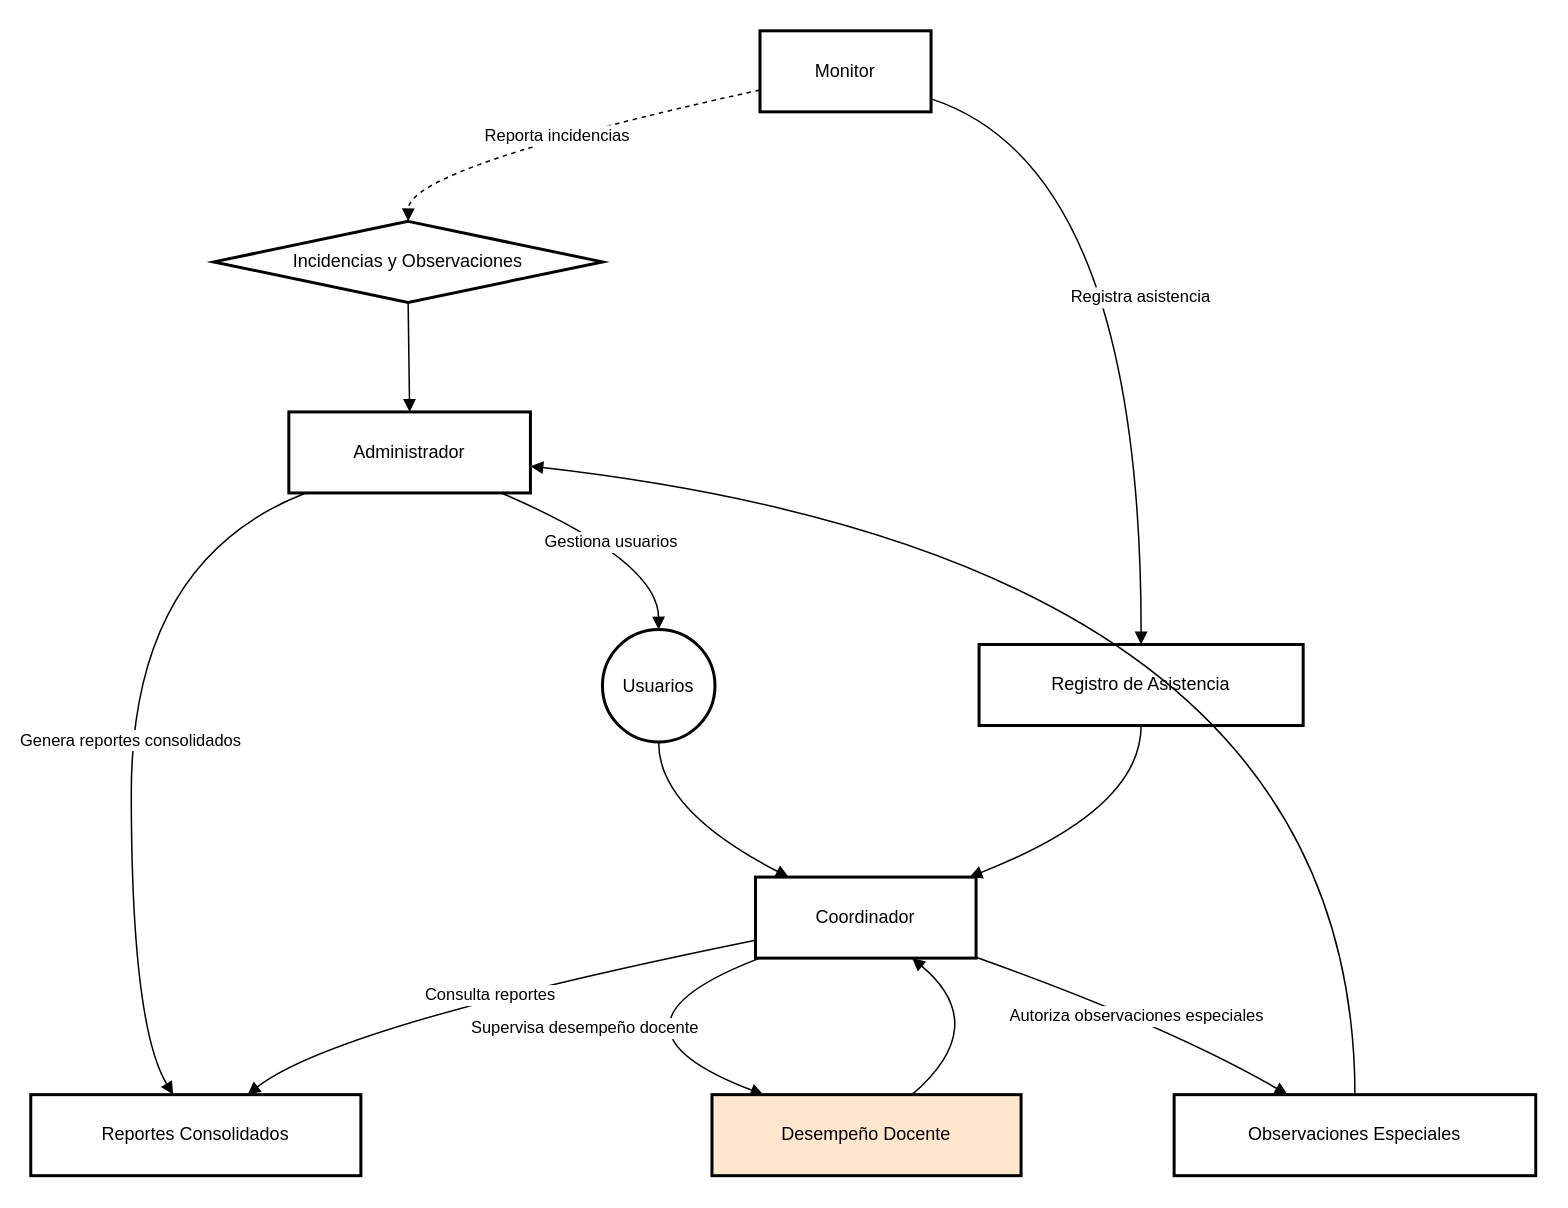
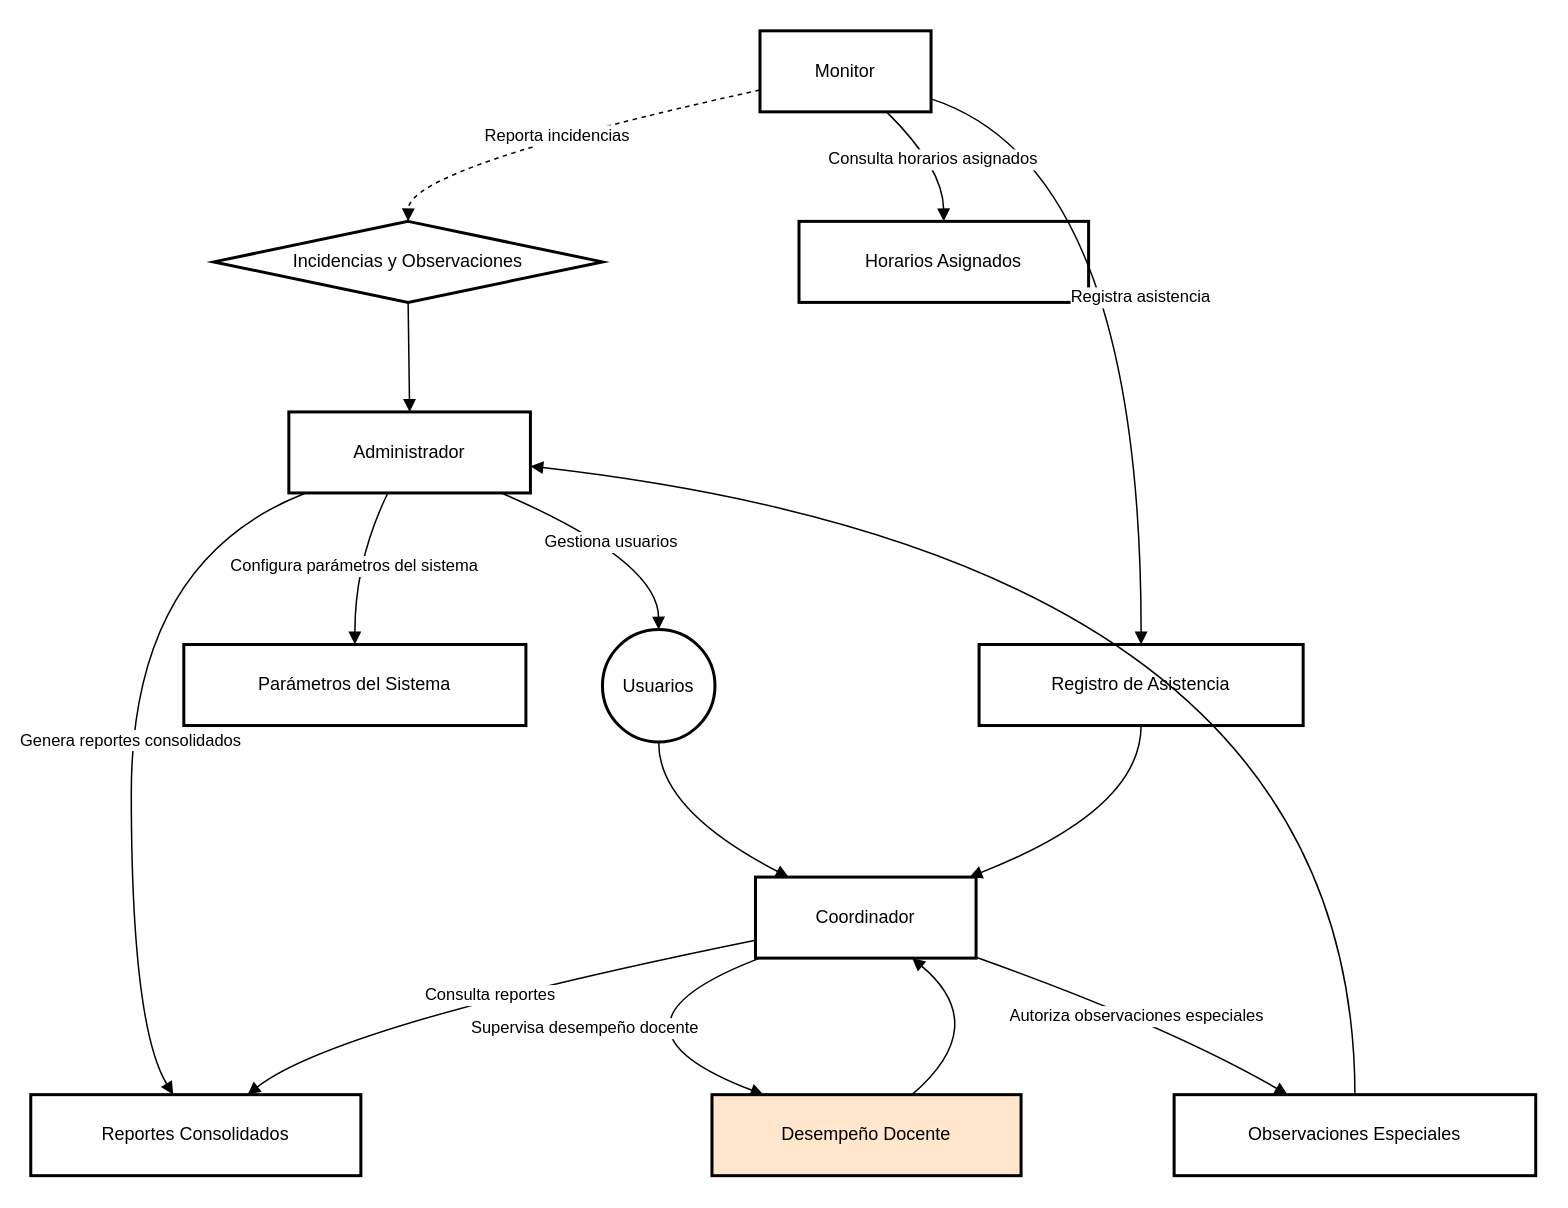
edge "Monitor" -> "Horarios Asignados": added, label "Consulta horarios asignados"
node "Horarios Asignados": added
edge "Administrador" -> "Parámetros del Sistema": added, label "Configura parámetros del sistema"
node "Parámetros del Sistema": added
